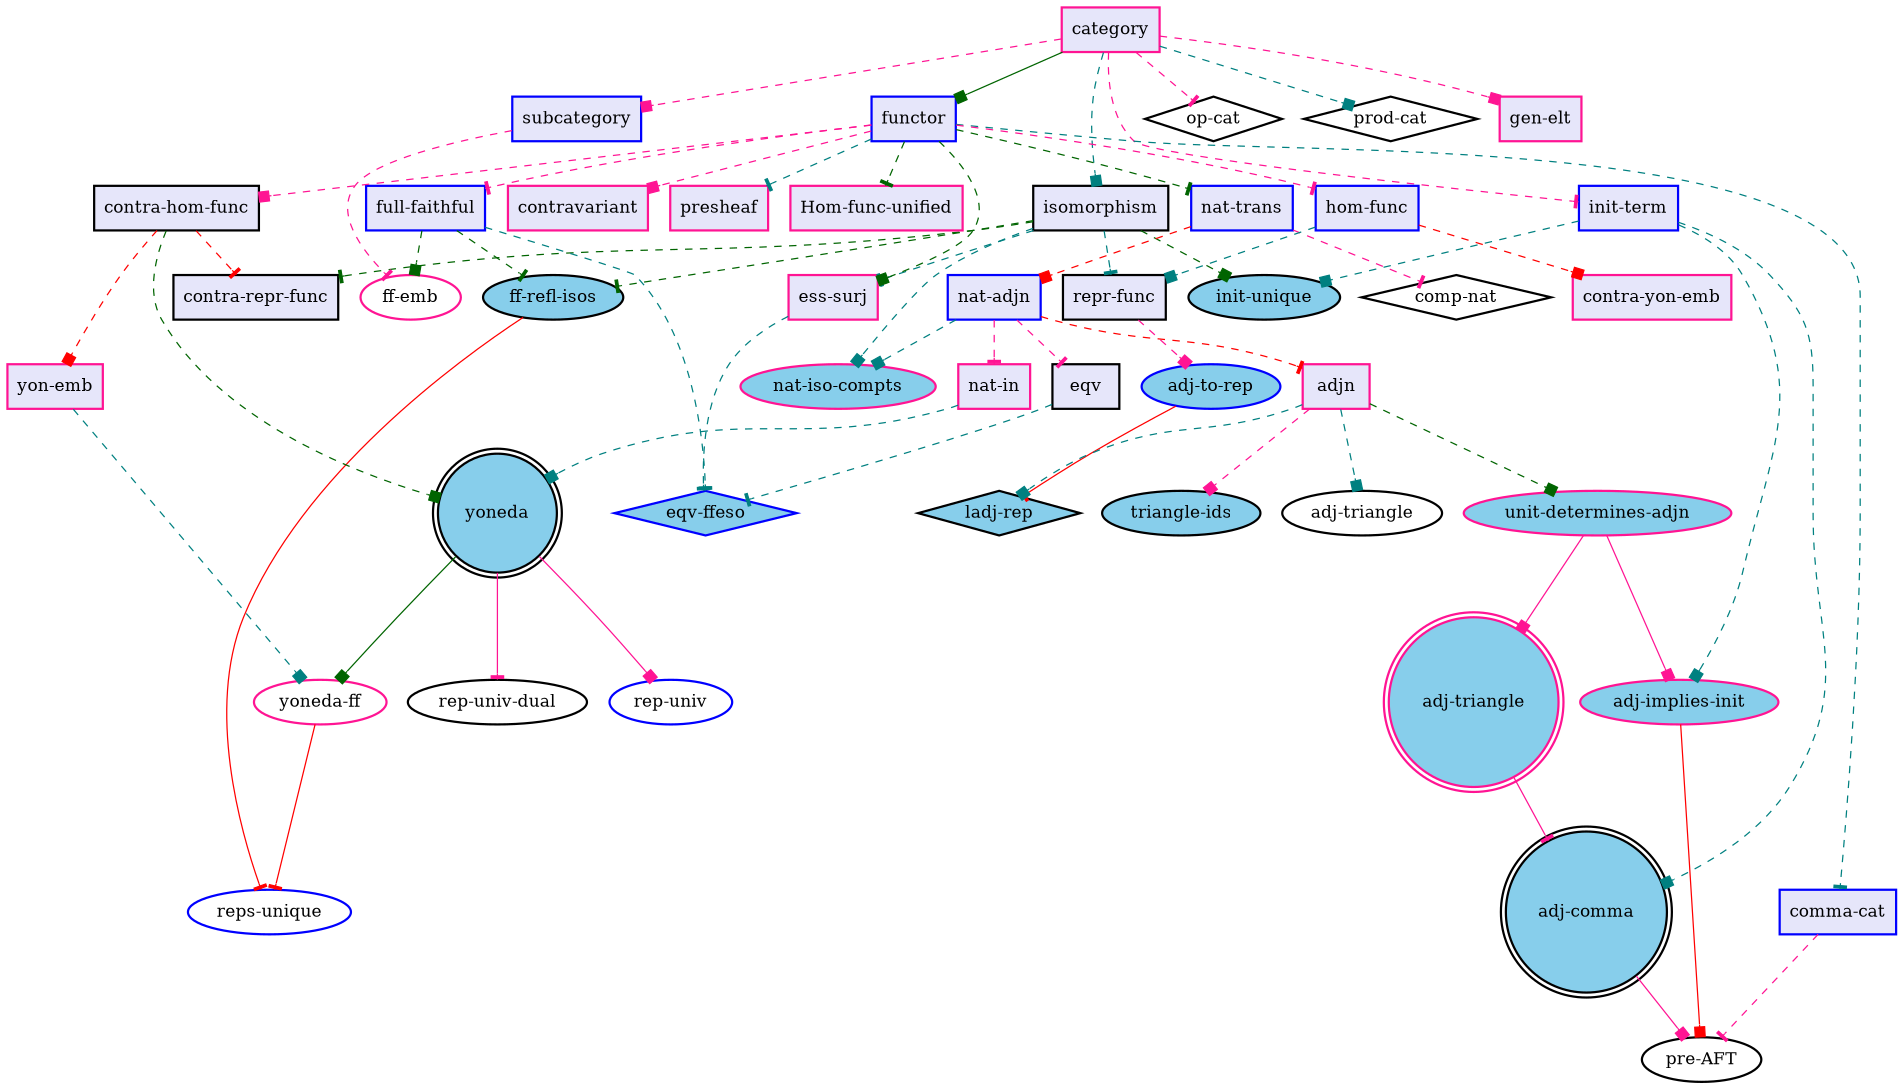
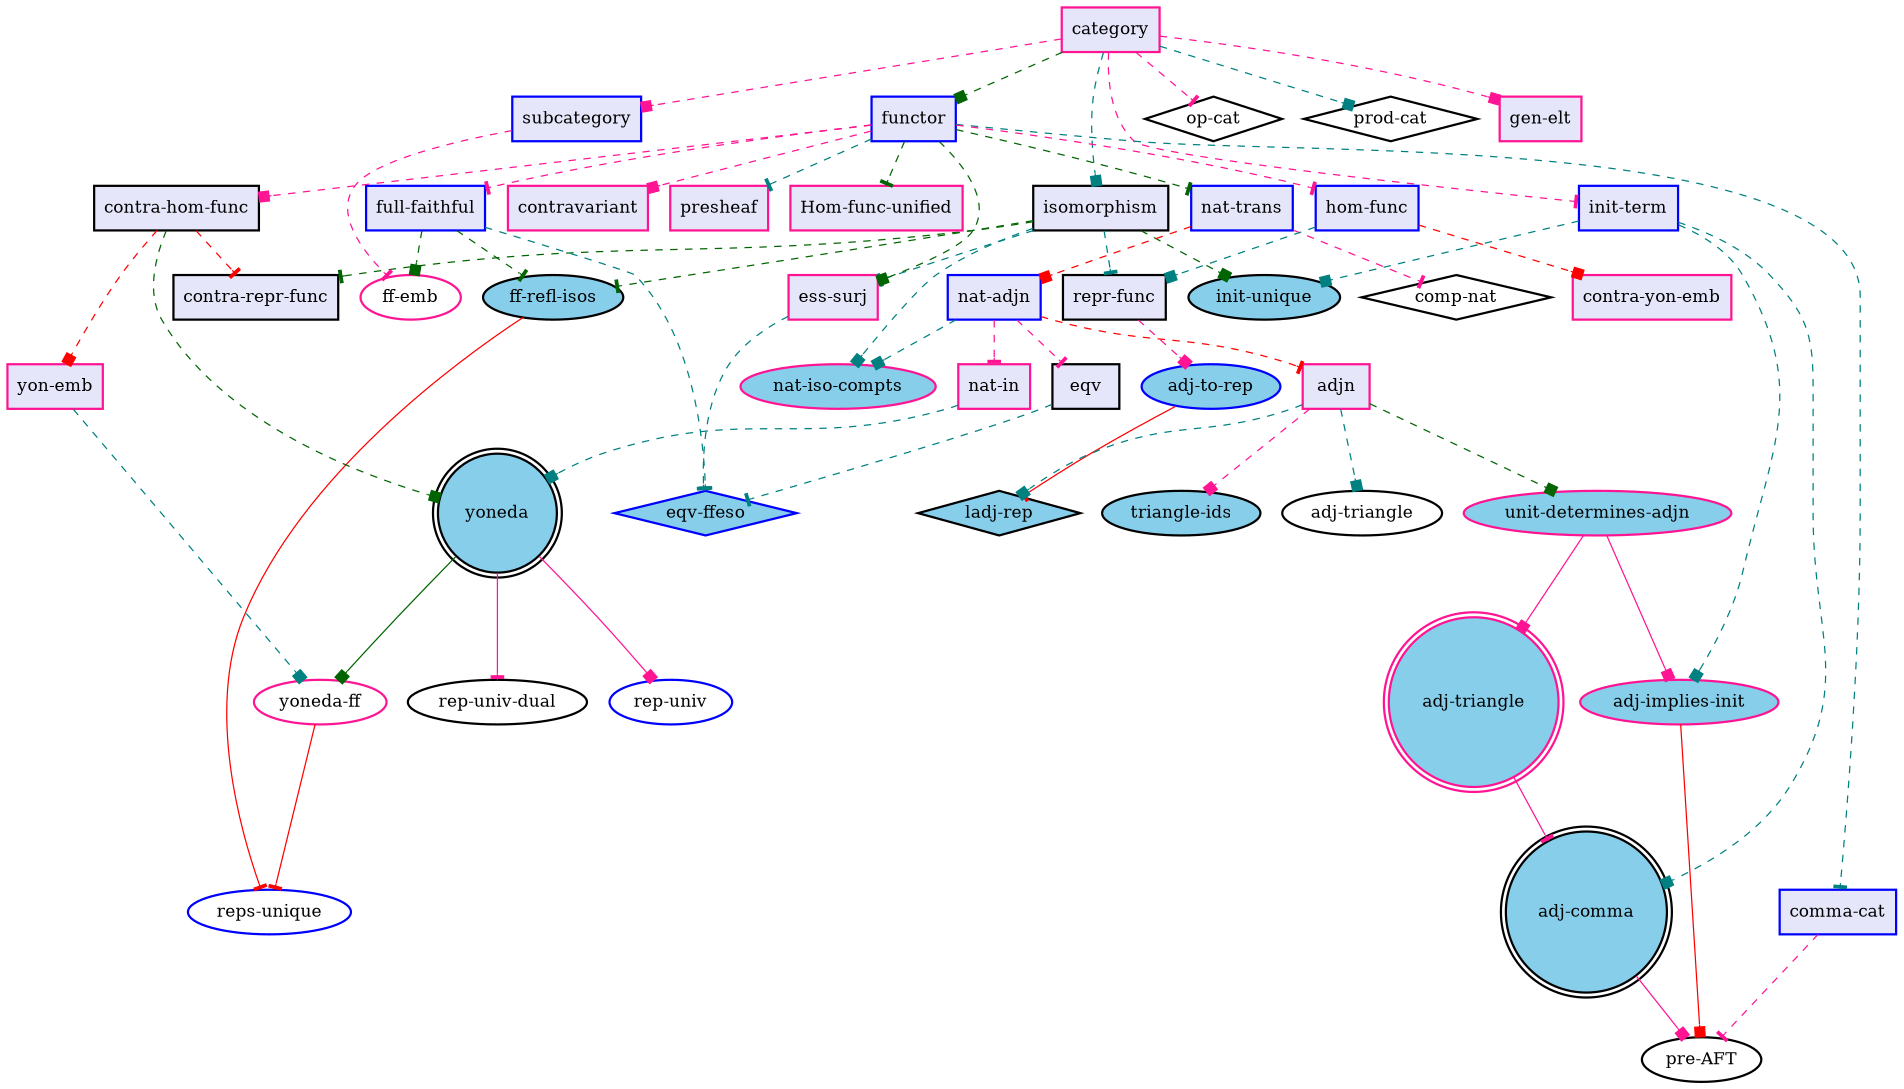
edge "category" -> "functor": style solid -> dashed
